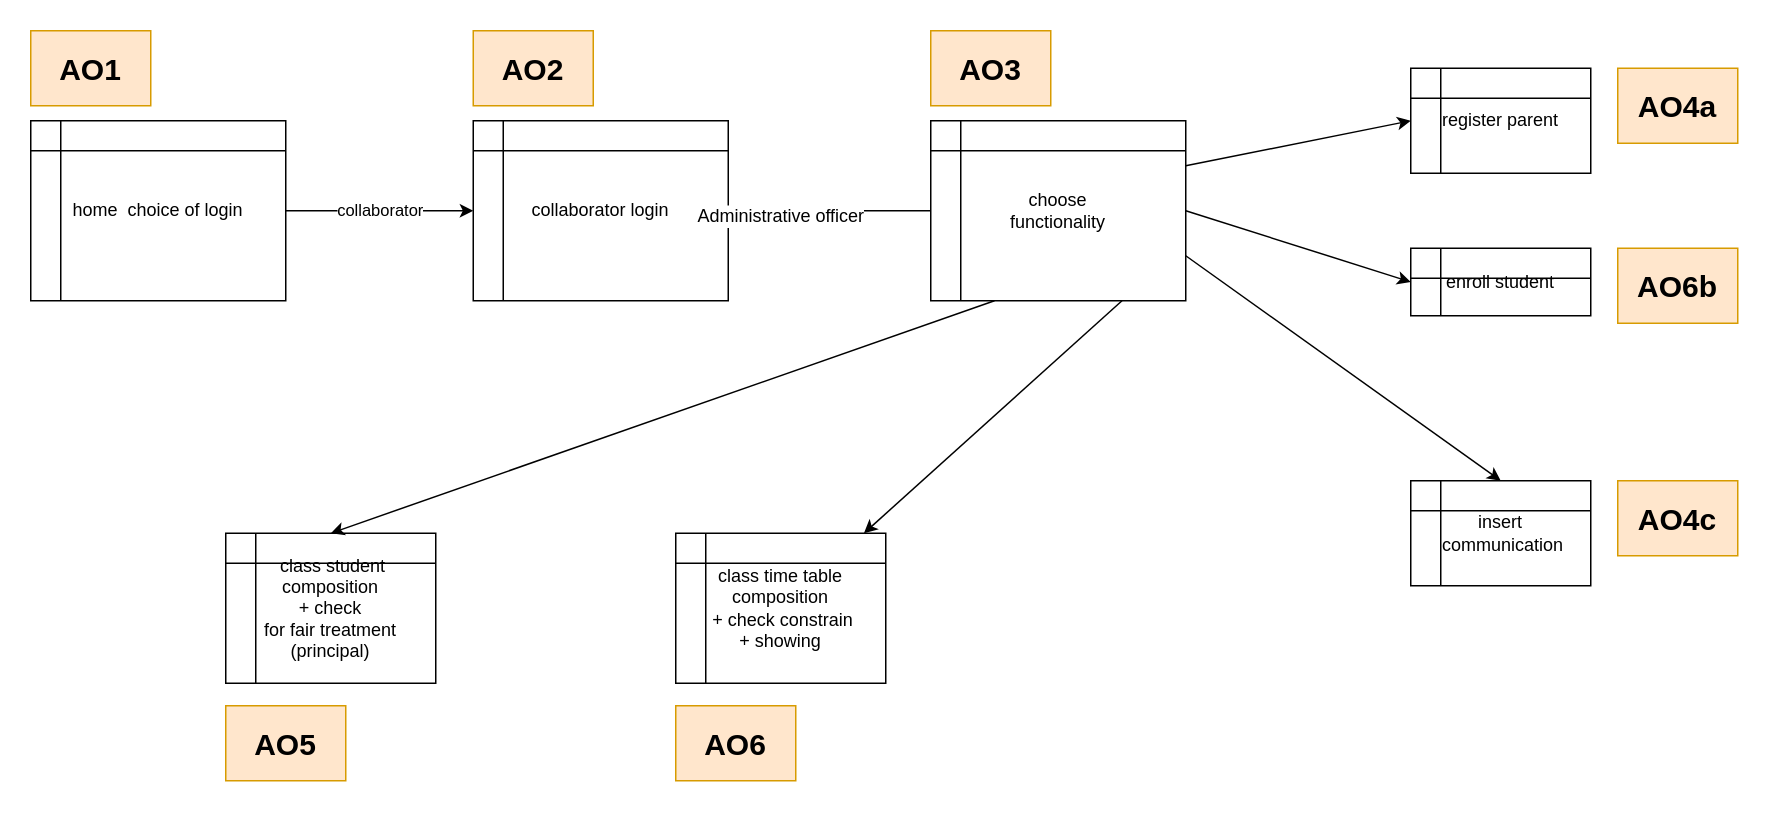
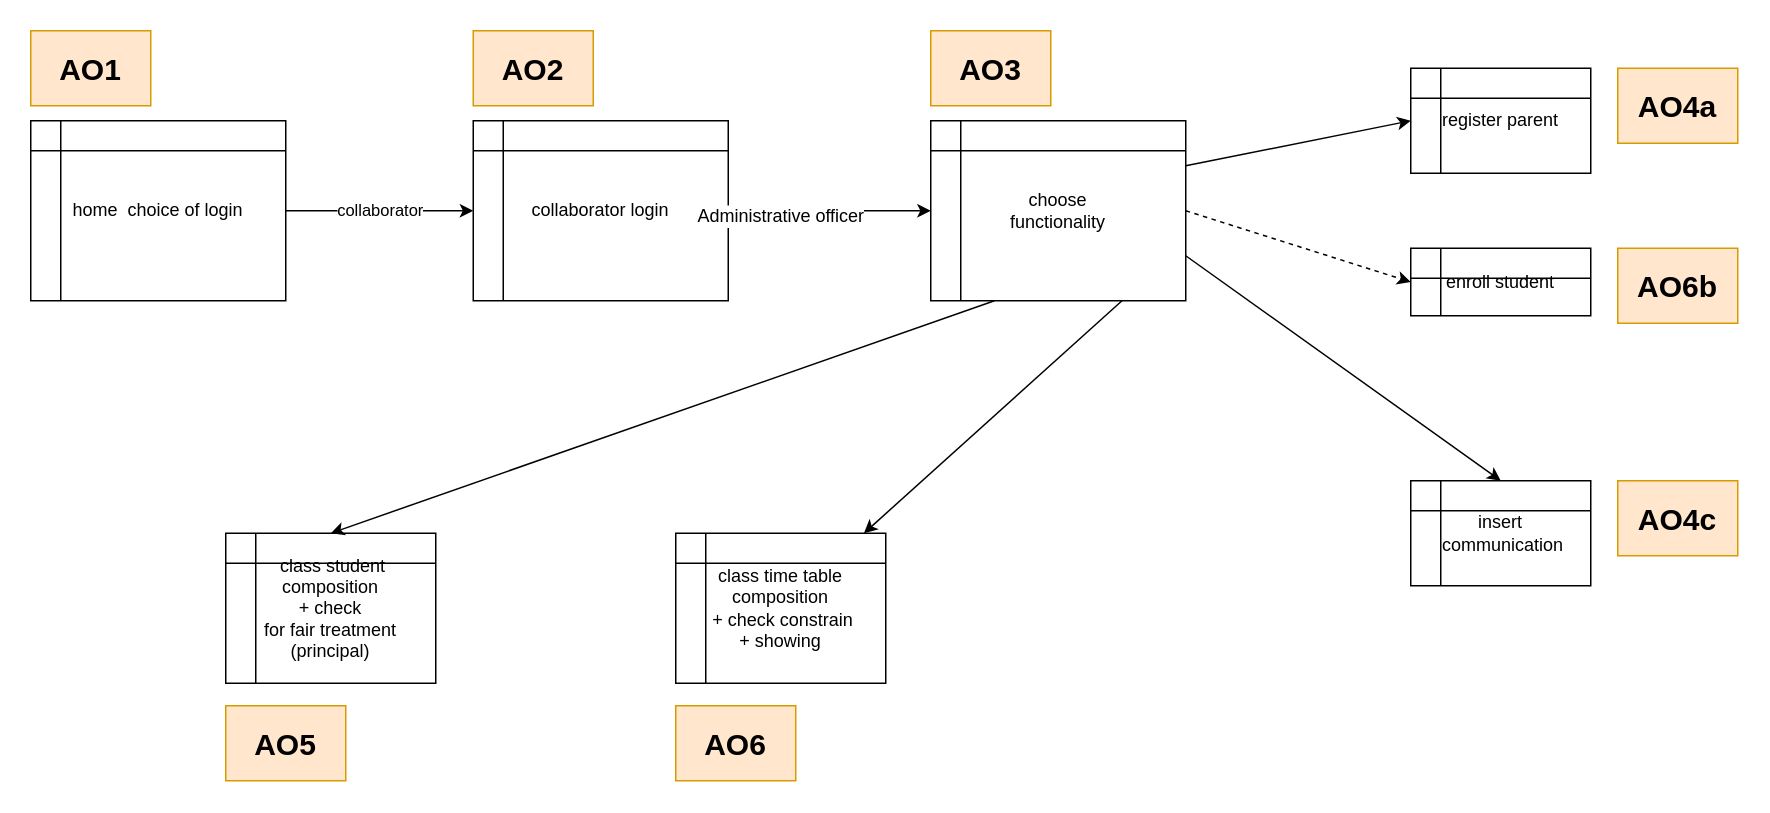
edge "collaborator login" -- "choose functionality": arrowhead none -> classic
edge "choose functionality" -> "enroll student": style solid -> dashed
